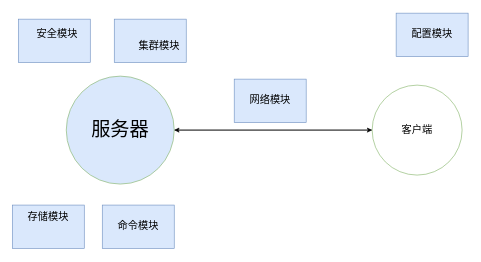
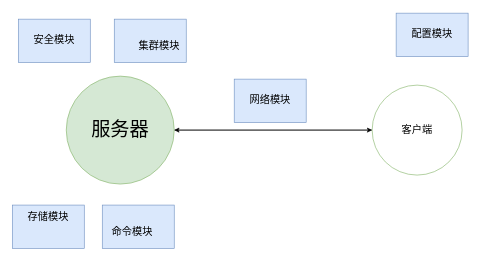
node "安全模块": moved (57, 35) -> (54, 41)
node "服务器": fillcolor #dae8fc -> #d5e8d4
node "命令模块": moved (138, 227) -> (132, 233)
